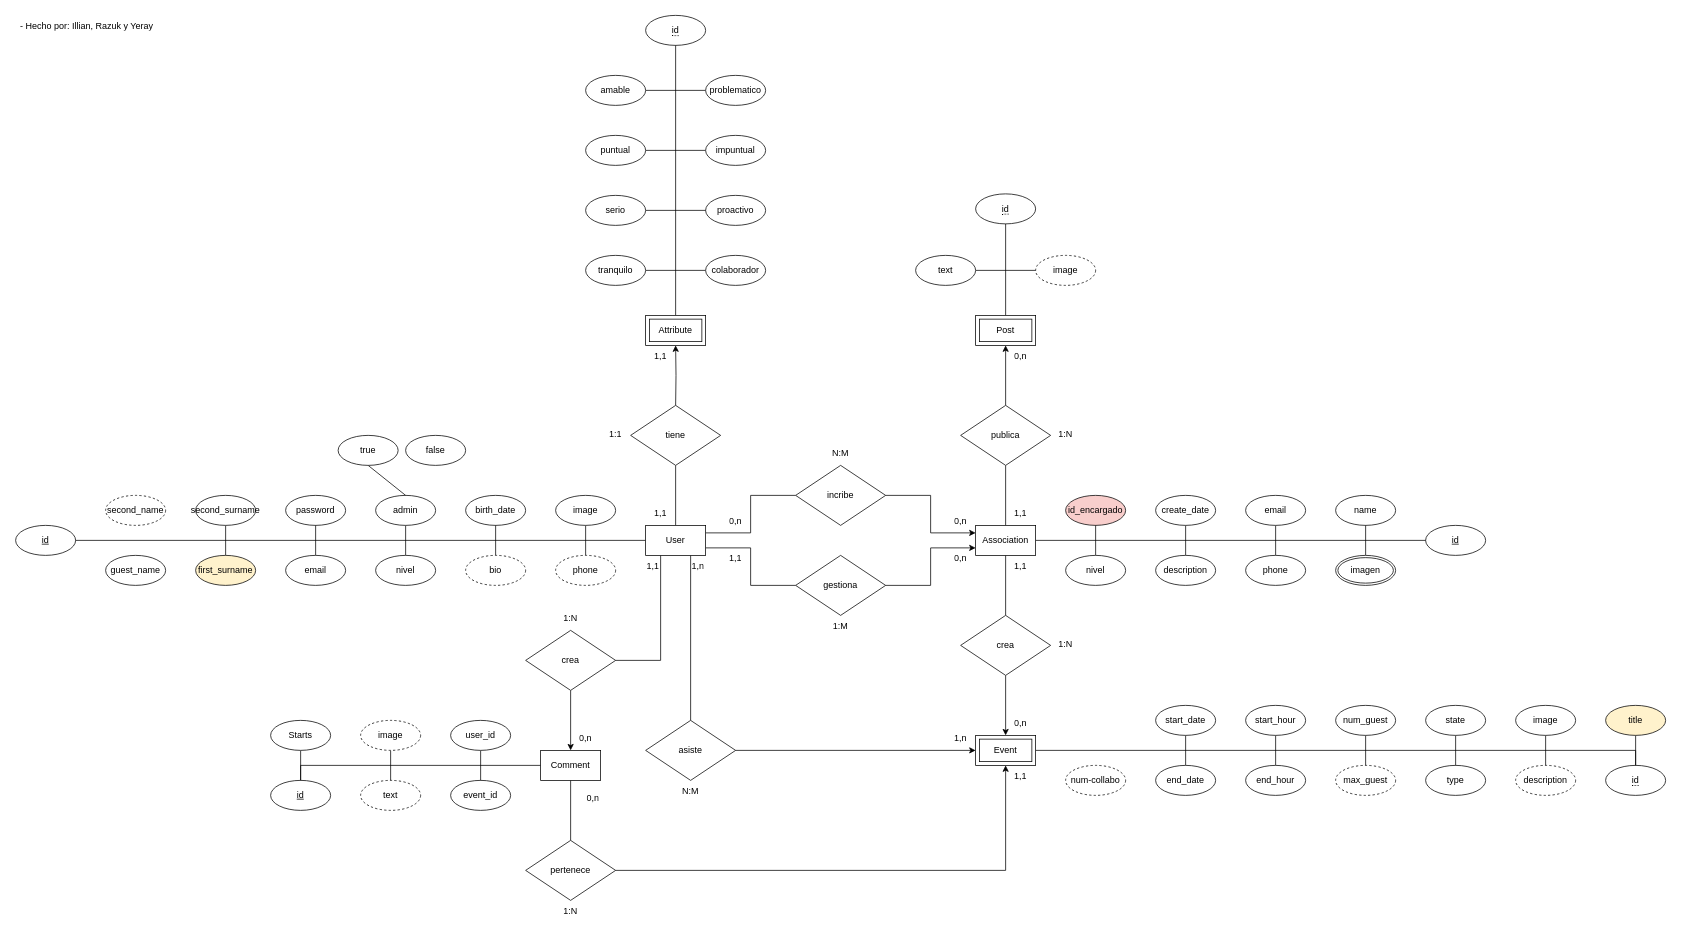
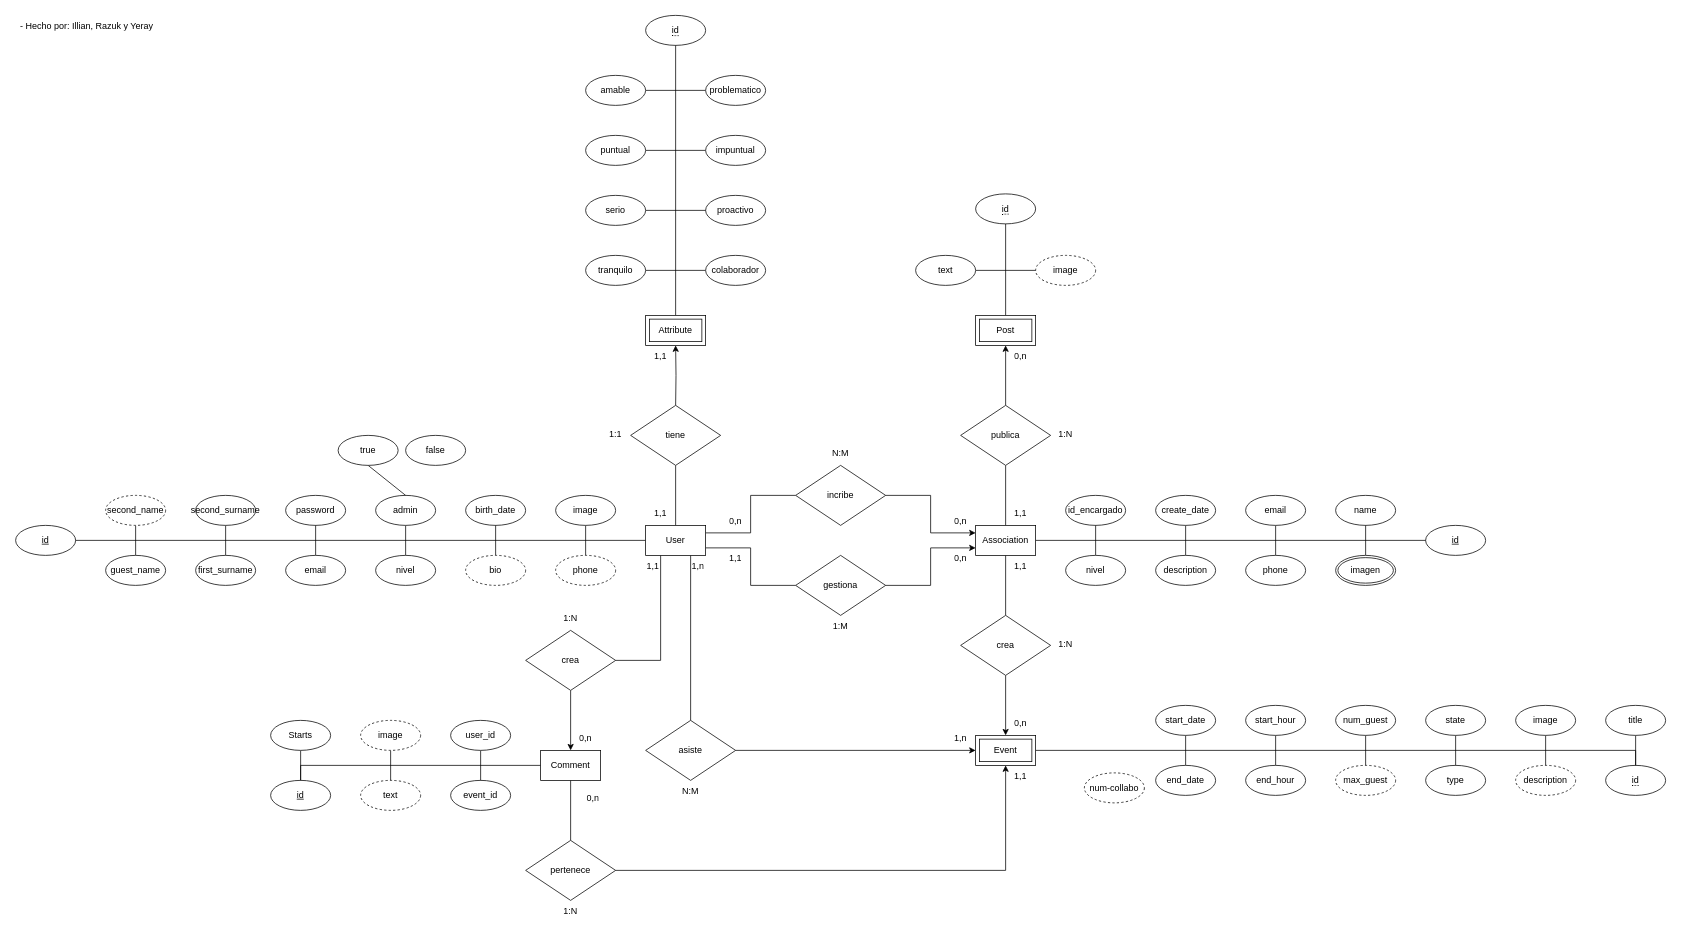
node "id_encargado": fillcolor #f8cecc -> #ffffff
edge "second_name" -- "guest_name": added
node "first_surname": fillcolor #fff2cc -> #ffffff
node "title": fillcolor #fff2cc -> #ffffff
node "num-collabo": moved (1095, 780) -> (1114, 788)
